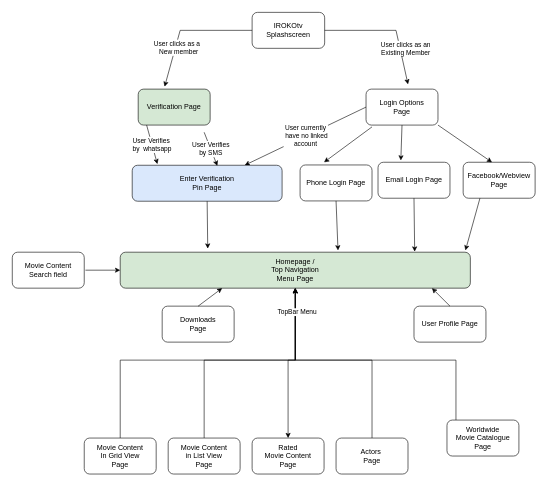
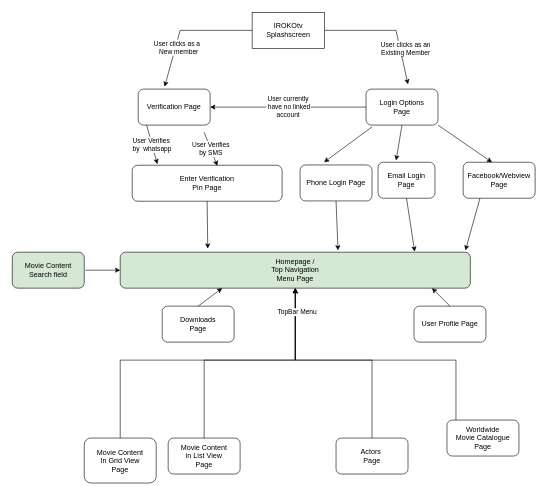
node "IROKOtv Splashscreen": shape rounded rectangle -> rectangle
node "Verification Page": fillcolor #d5e8d4 -> #ffffff
edge "Login Options Page" -> "Enter Verification Pin Page": now "Login Options Page" -> "Verification Page"
node "Email Login Page": size 72x36 -> 57x36
node "Enter Verification Pin Page": fillcolor #dae8fc -> #ffffff
node "Movie Content Search field": fillcolor #ffffff -> #d5e8d4
edge "Homepage / Top Navigation Menu Page" -> "Rated Movie Content Page": removed
node "Movie Content In Grid View Page": size 72x36 -> 72x45
node "Rated Movie Content Page": removed
